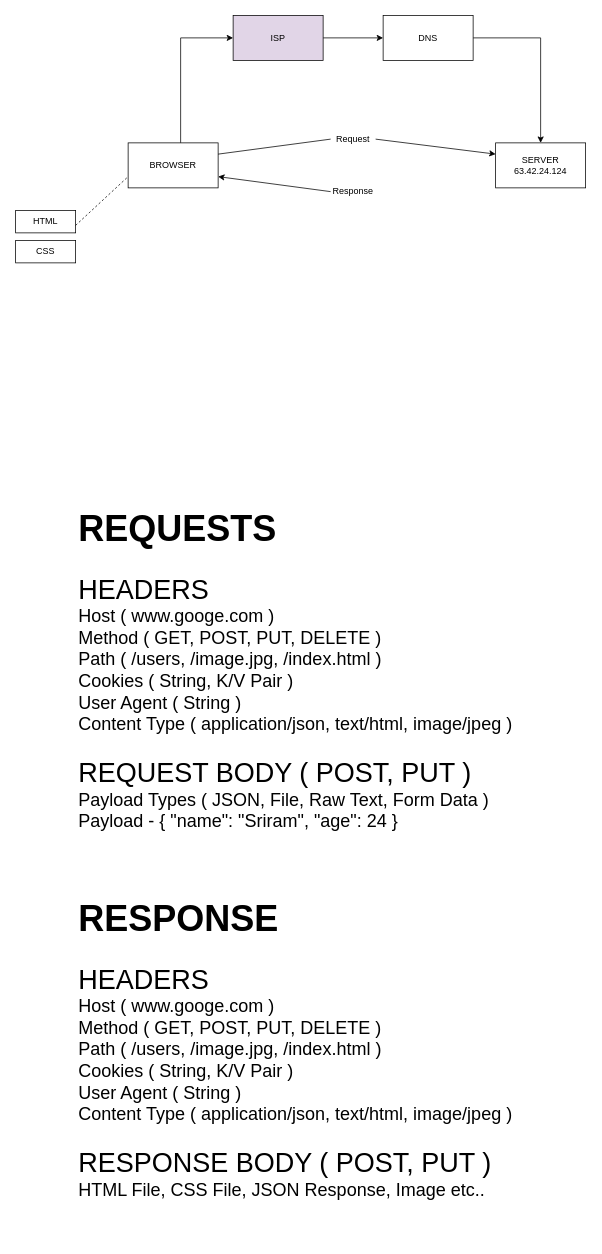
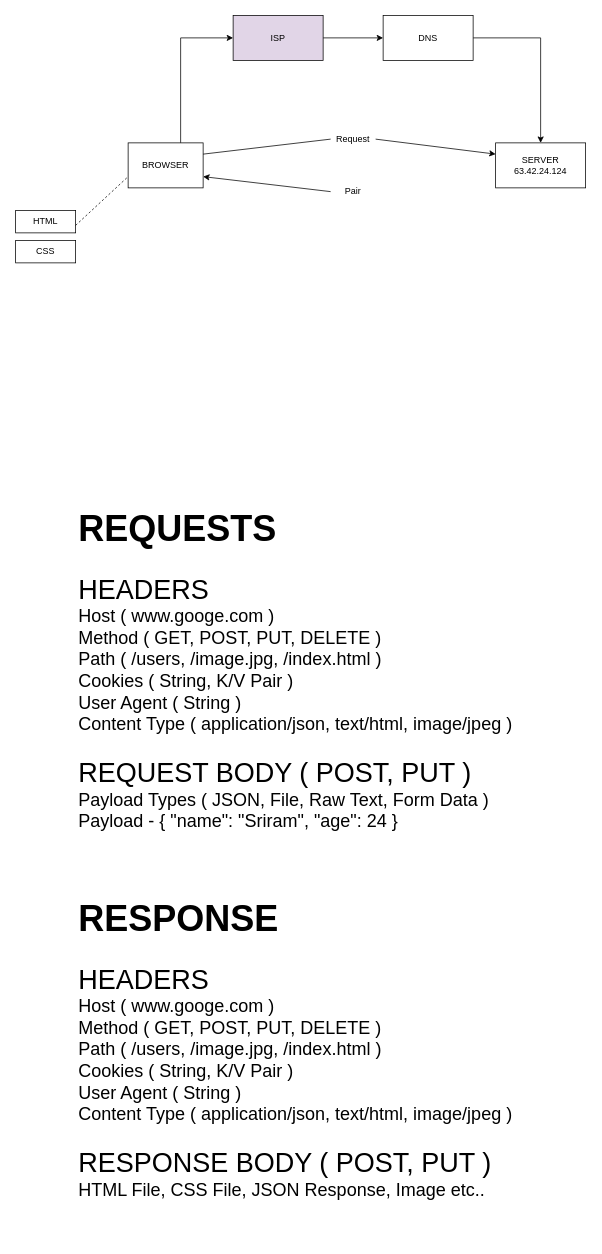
node "BROWSER": size 90x45 -> 75x45
node "Response": label "Response" -> "Pair"
